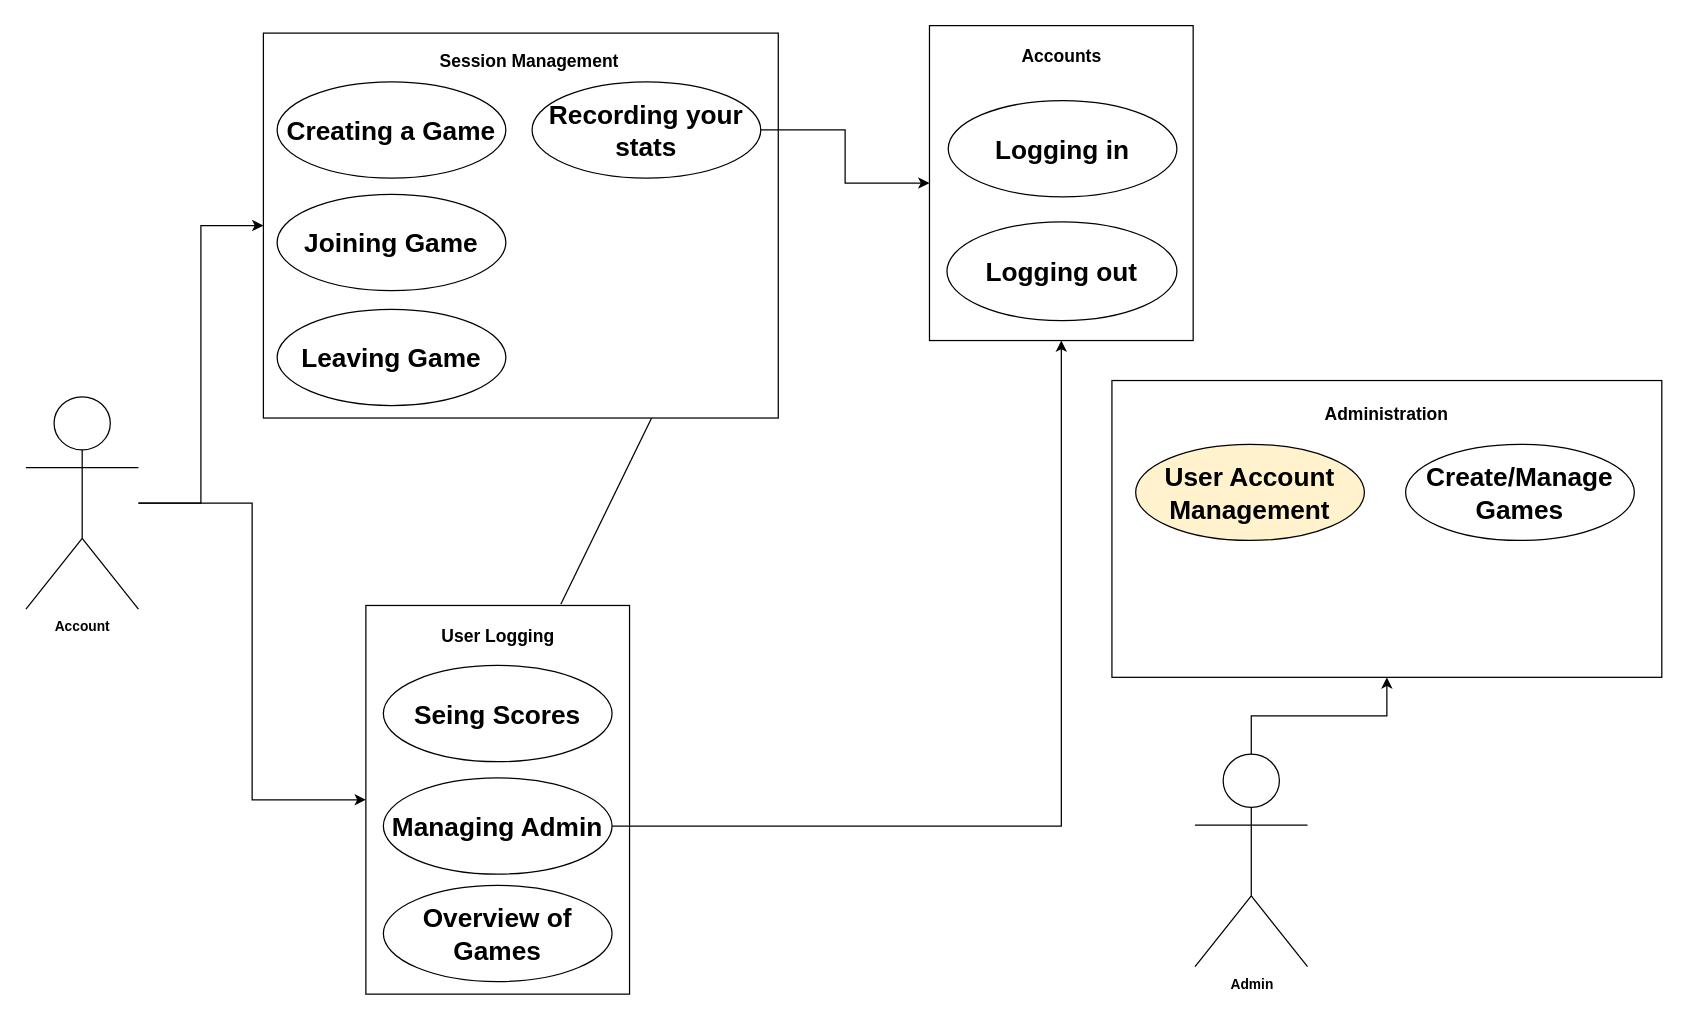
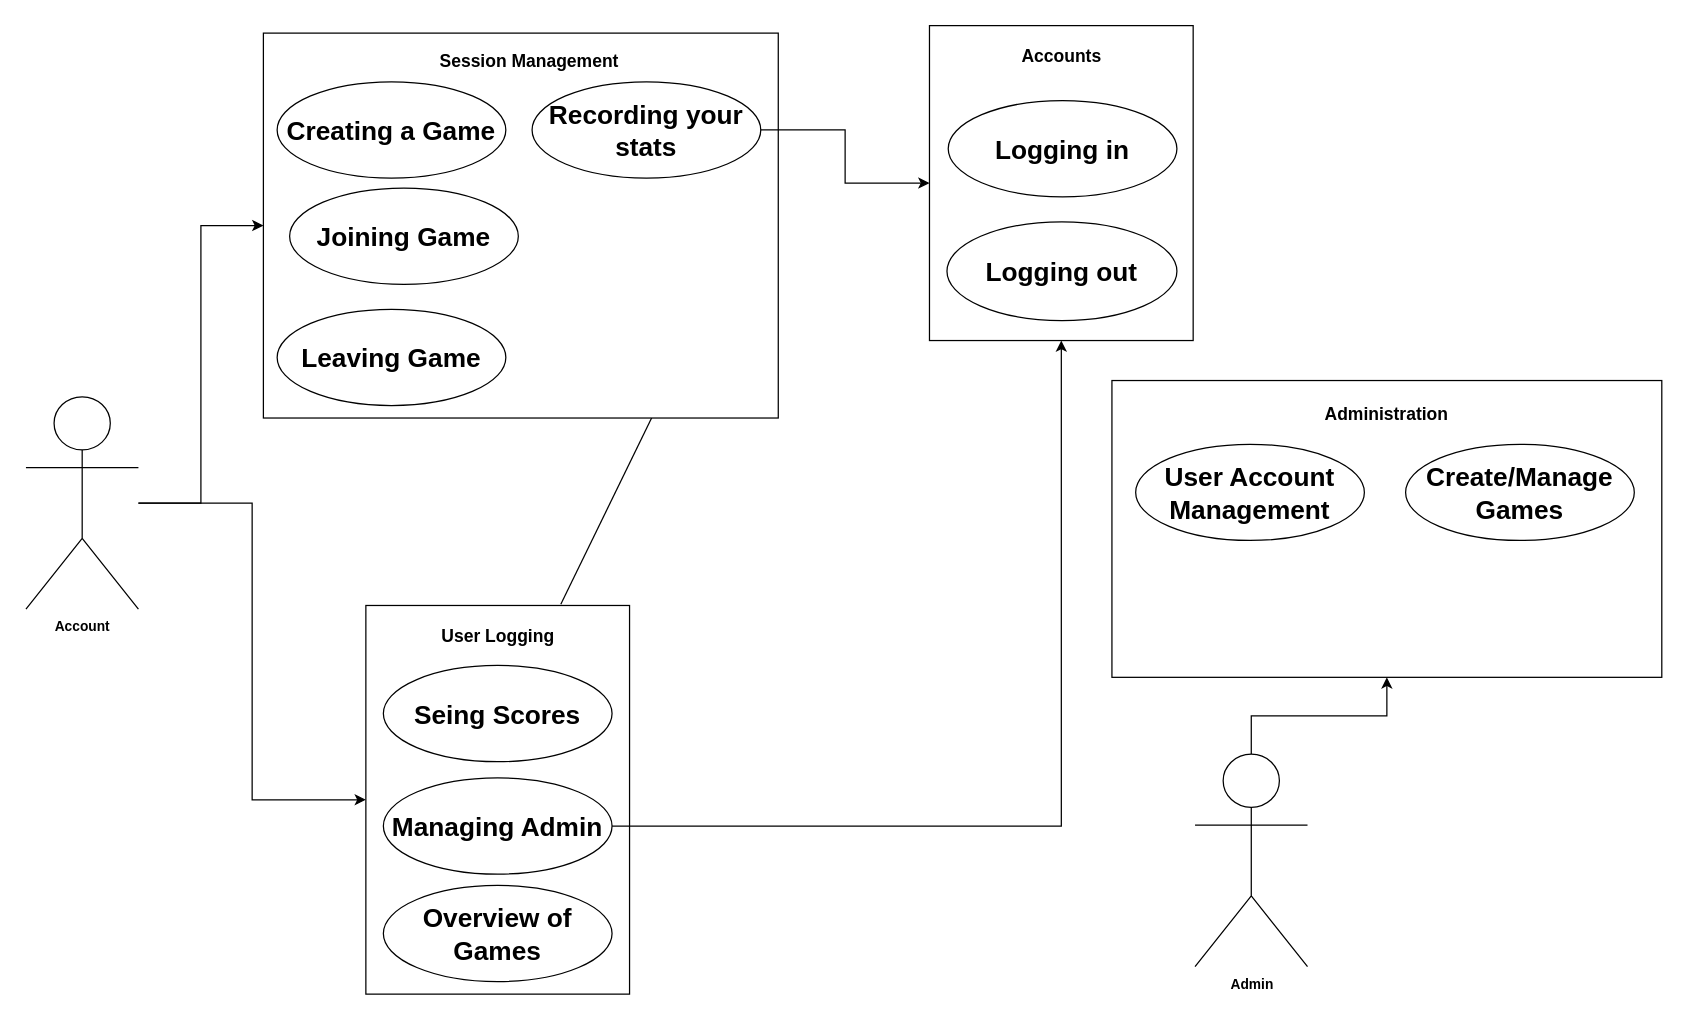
node "Joining Game": moved (391, 243) -> (404, 236)
node "User Account Management": fillcolor #fff2cc -> #ffffff
